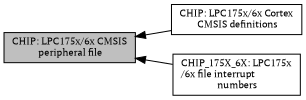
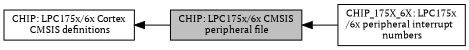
edge "CHIP: LPC175x/6x Cortex CMSIS definitions" -> "CHIP: LPC175x/6x CMSIS peripheral file": reversed
node "CHIP_175X_6X: LPC175x /6x file interrupt numbers": label "CHIP_175X_6X: LPC175x /6x file interrupt numbers" -> "CHIP_175X_6X: LPC175x /6x peripheral interrupt numbers"
